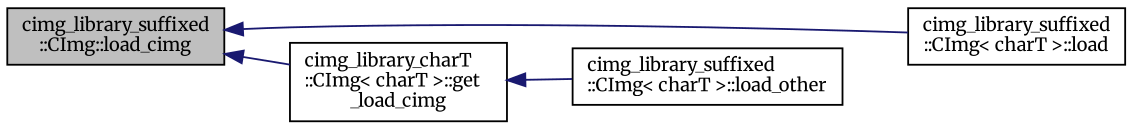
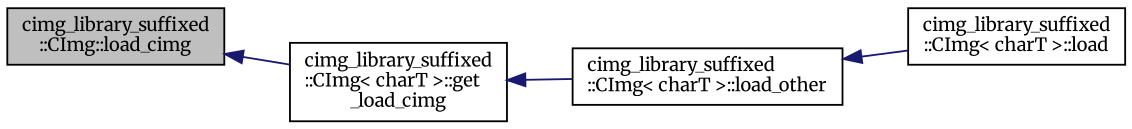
edge "cimg_library_suffixed ::CImg< charT >::load" -> "cimg_library_suffixed ::CImg::load_cimg": now "cimg_library_suffixed ::CImg< charT >::load" -> "cimg_library_suffixed ::CImg< charT >::load_other"
node "cimg_library_charT ::CImg< charT >::get _load_cimg": label "cimg_library_charT ::CImg< charT >::get _load_cimg" -> "cimg_library_suffixed ::CImg< charT >::get _load_cimg"
